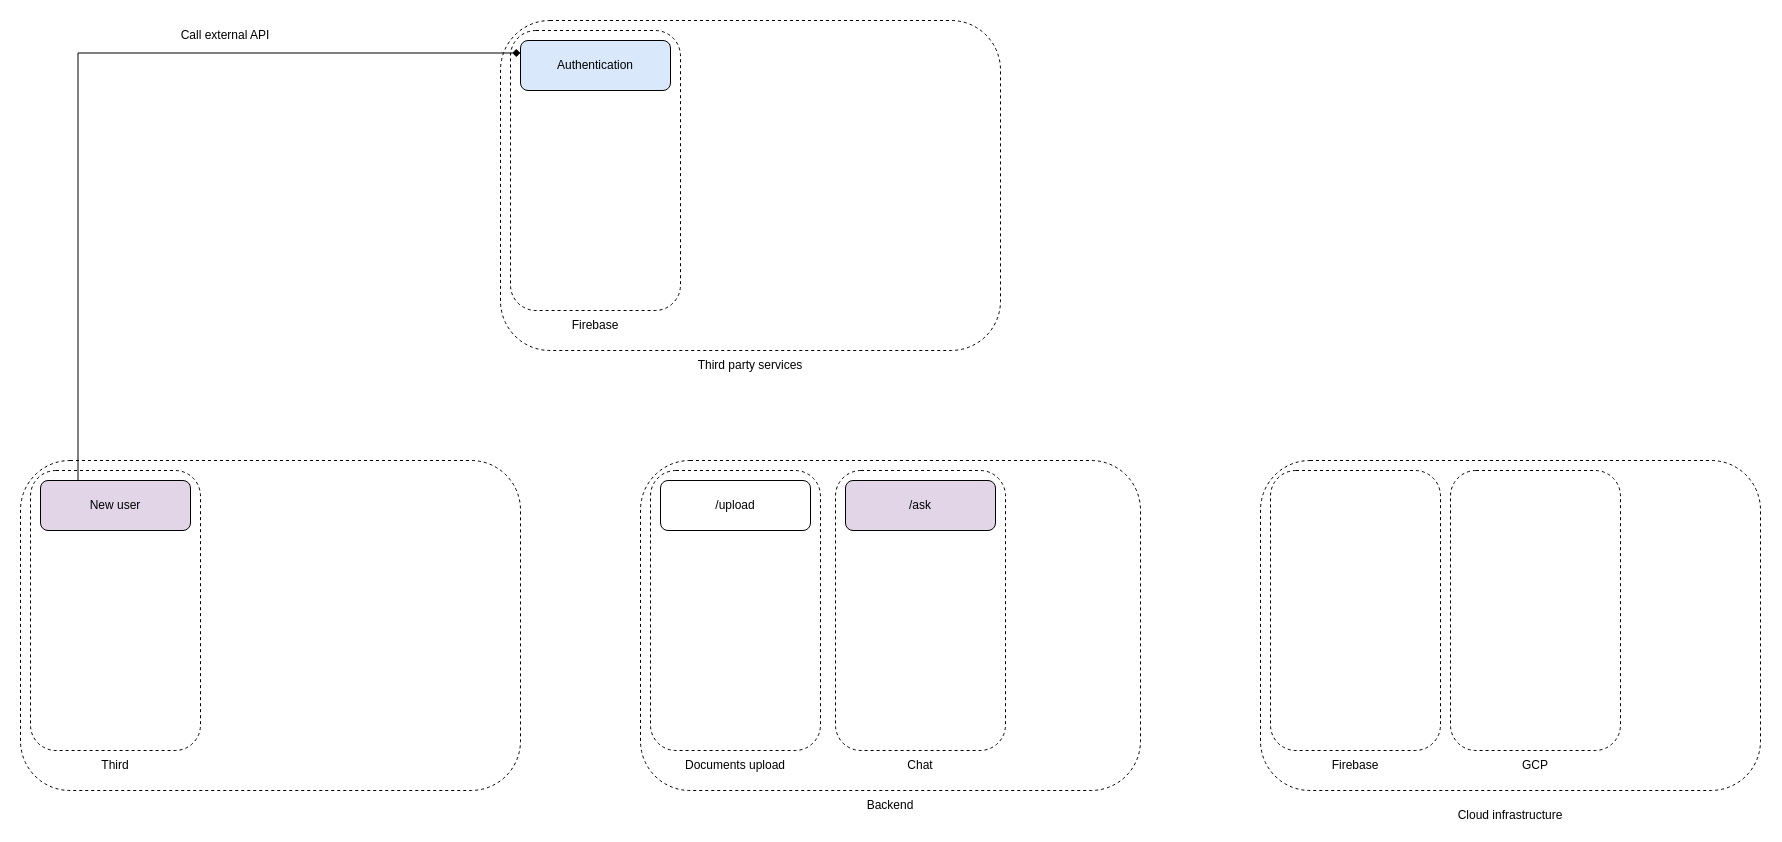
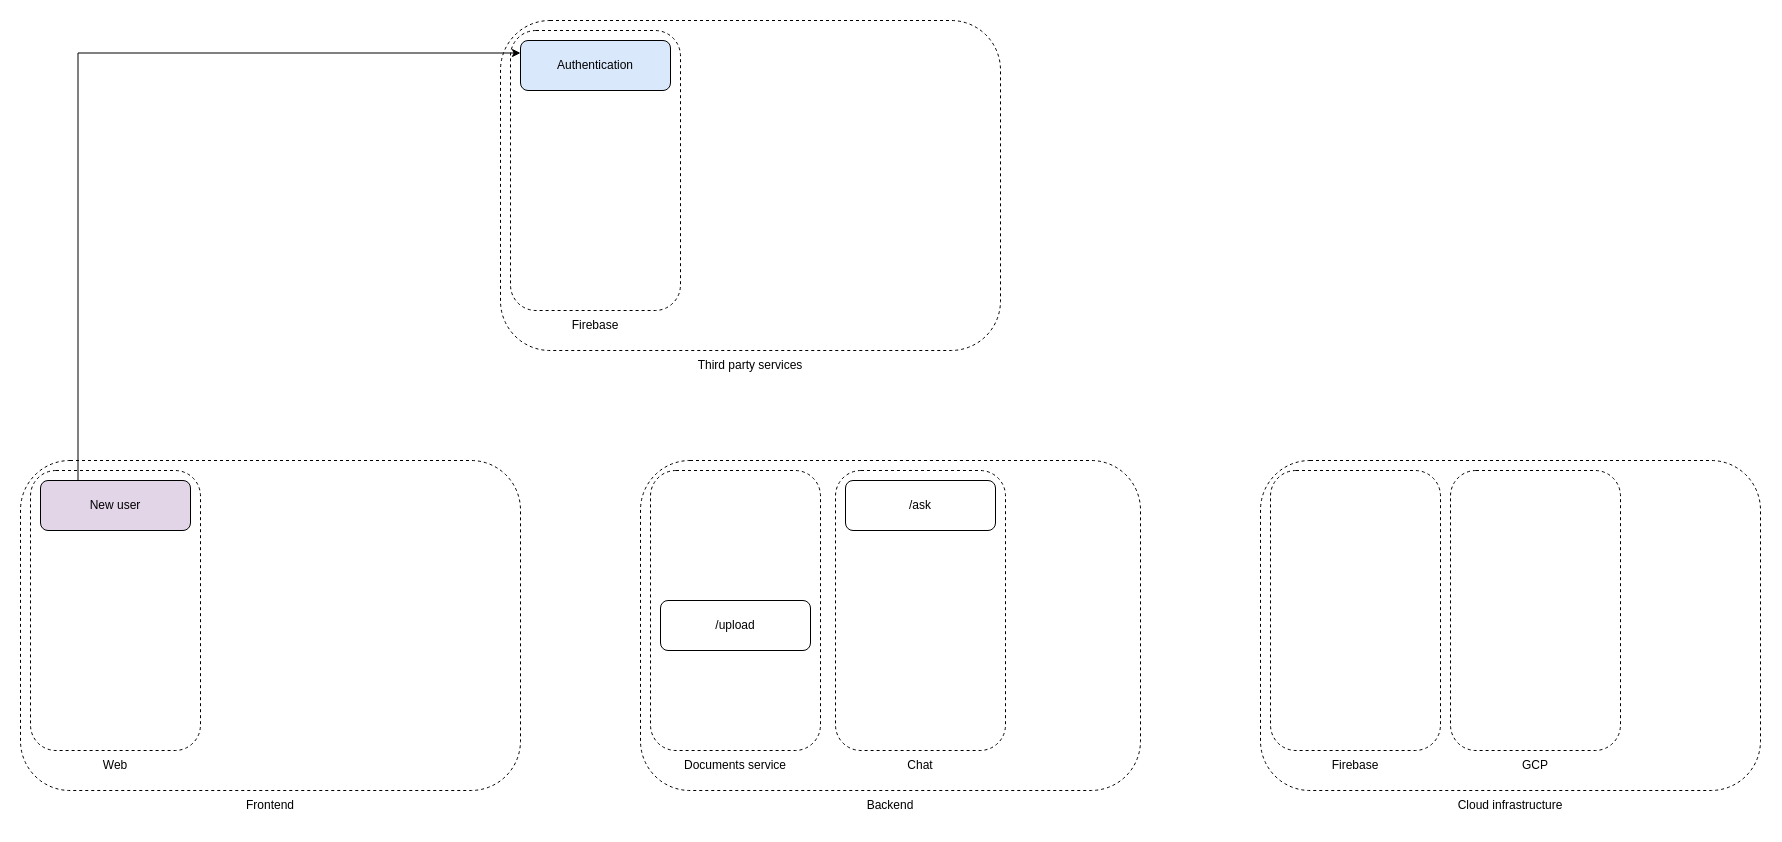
node "Call external API": removed
edge "New user" -> "Authentication": arrowhead diamond -> classic
node "/upload": moved (736, 506) -> (736, 626)
node "/ask": fillcolor #e1d5e7 -> #ffffff
node "Third": label "Third" -> "Web"
node "Documents upload": label "Documents upload" -> "Documents service"
node "Frontend": added
node "Cloud infrastructure": moved (1511, 816) -> (1511, 806)
